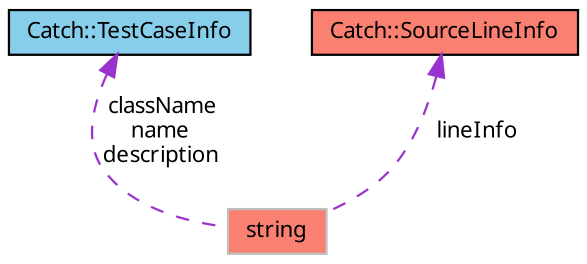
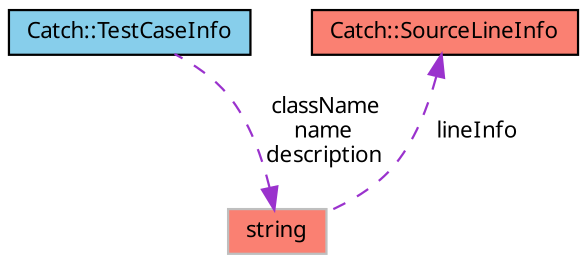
edge "string" -> "Catch::TestCaseInfo": reversed
